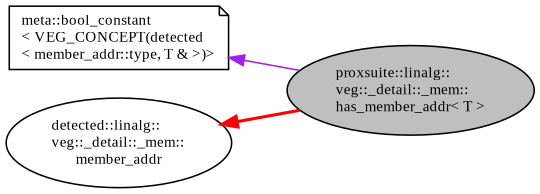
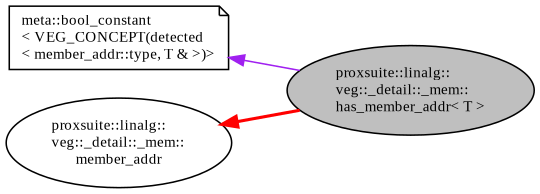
node "detected::linalg:: veg::_detail::_mem:: member_addr": label "detected::linalg:: veg::_detail::_mem:: member_addr" -> "proxsuite::linalg:: veg::_detail::_mem:: member_addr"
